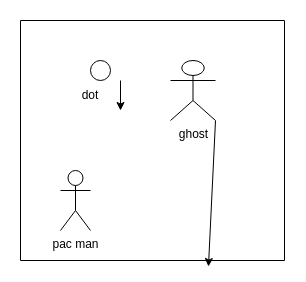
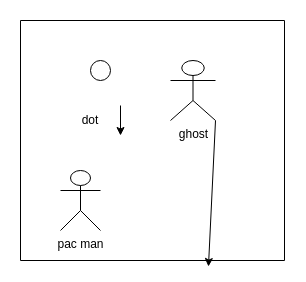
node "dot": moved (91, 96) -> (91, 121)
node "pac man": size 30x60 -> 40x60
